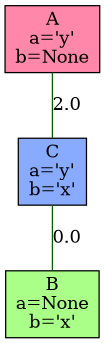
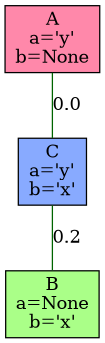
edge "A a='y' b=None" -- "C a='y' b='x'": label "2.0" -> "0.0"
edge "C a='y' b='x'" -- "B a=None b='x'": label "0.0" -> "0.2"
